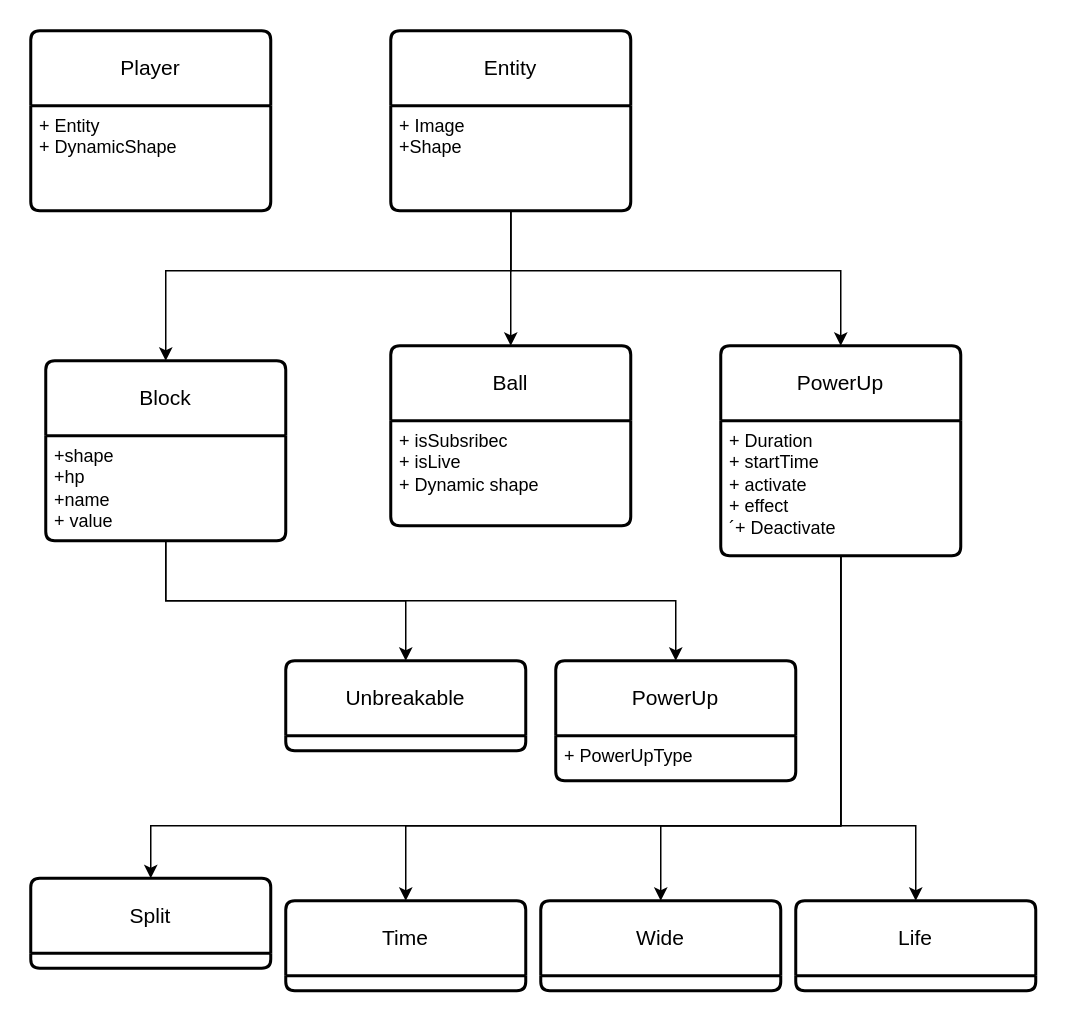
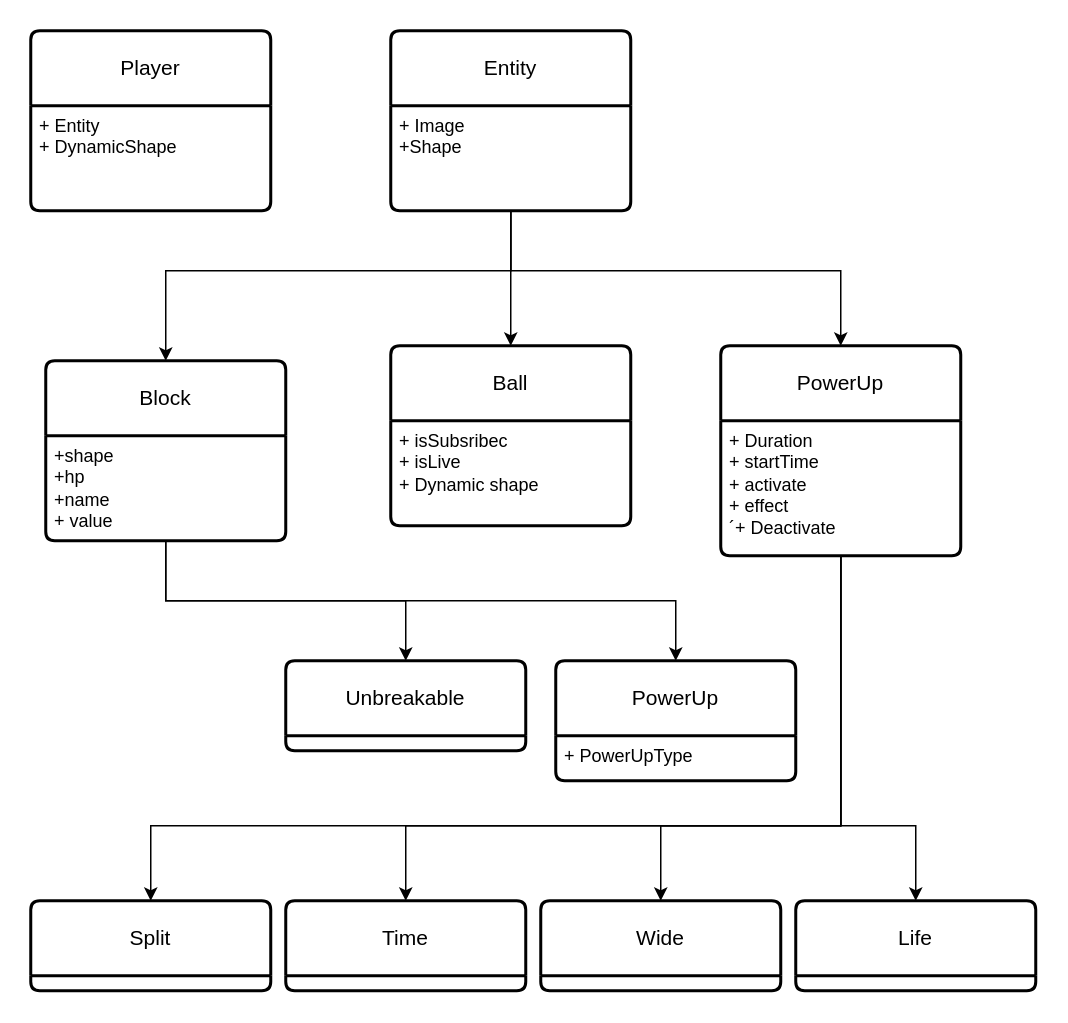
node "Split": moved (151, 923) -> (151, 946)
